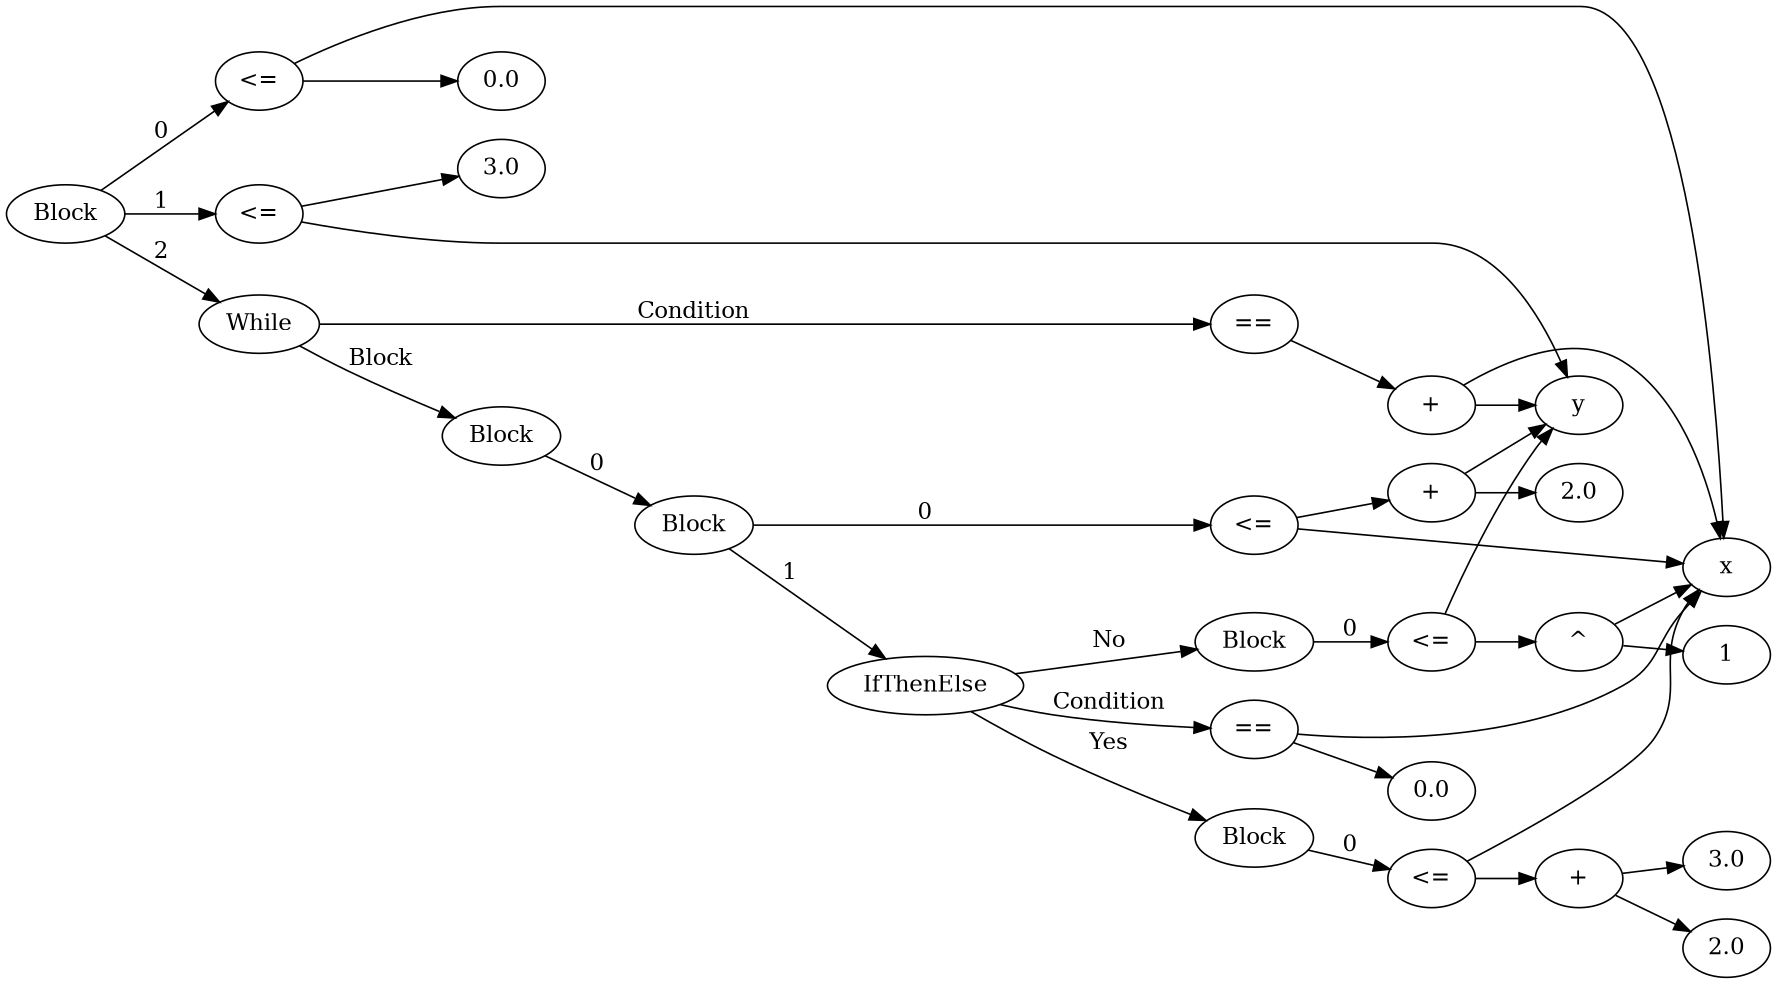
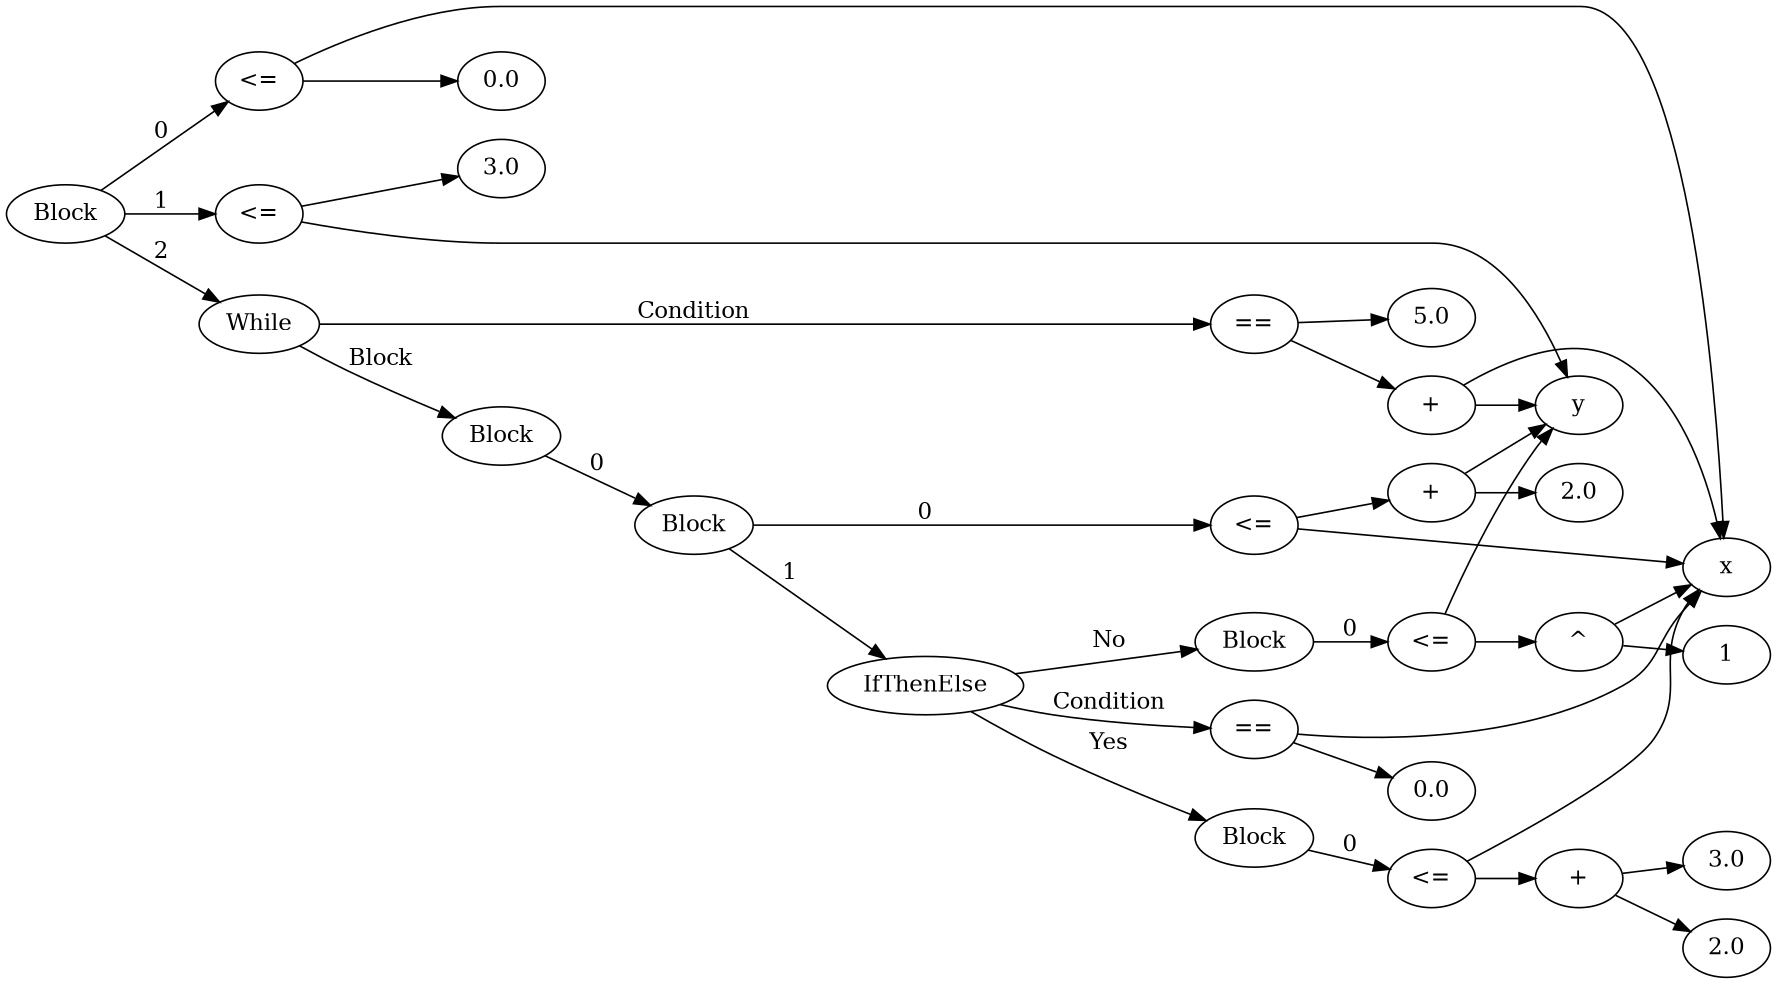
node "5.0": added
